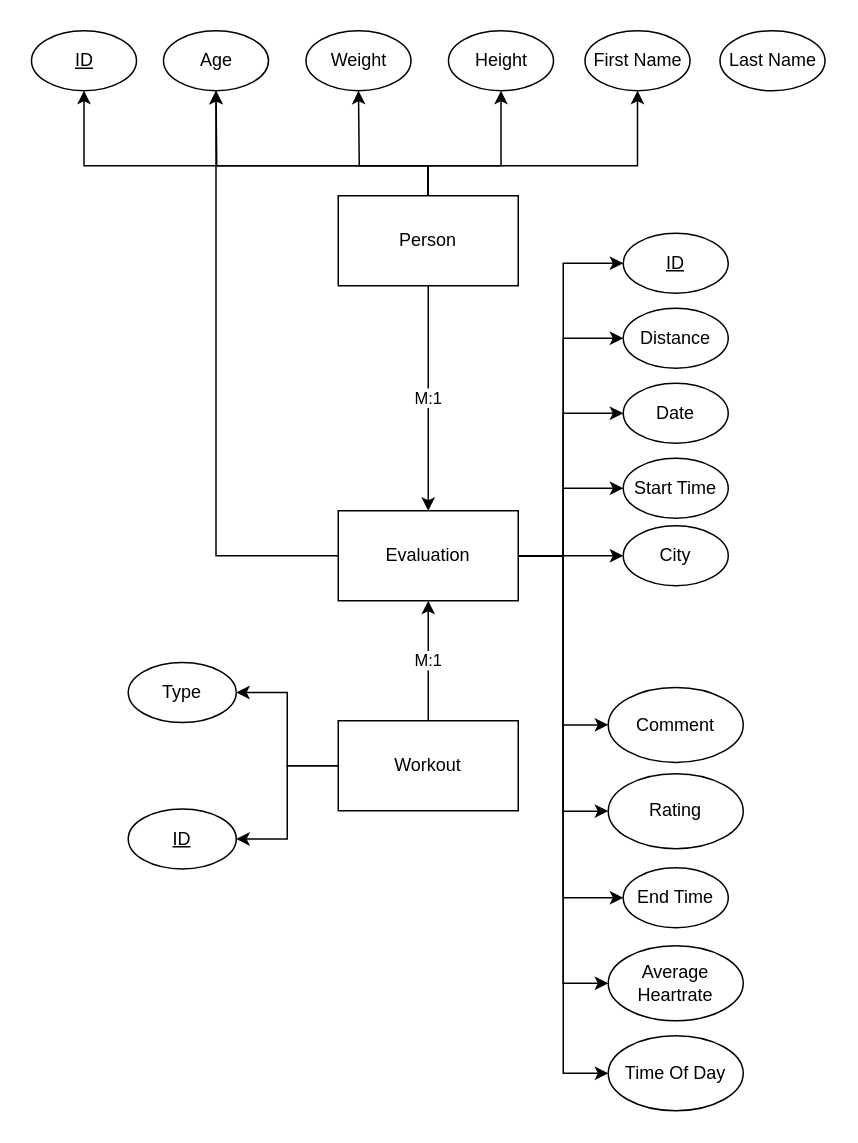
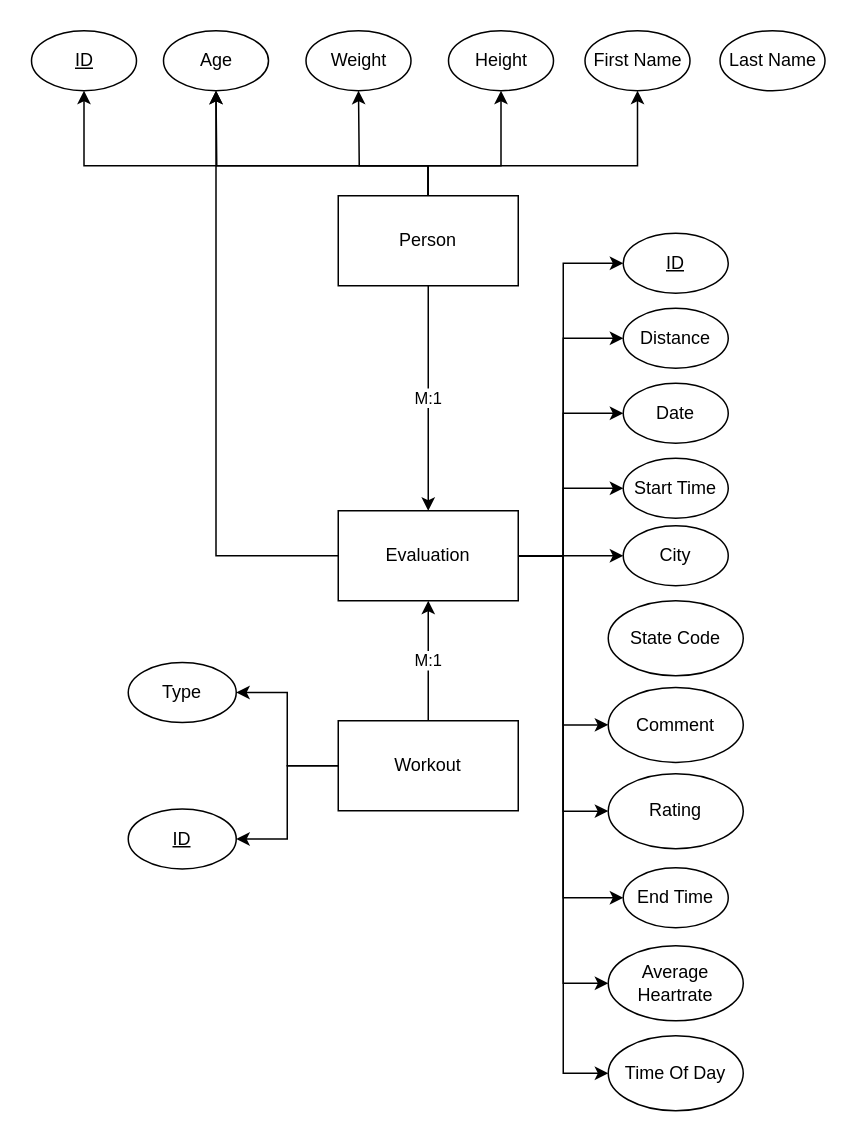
node "State Code": added
